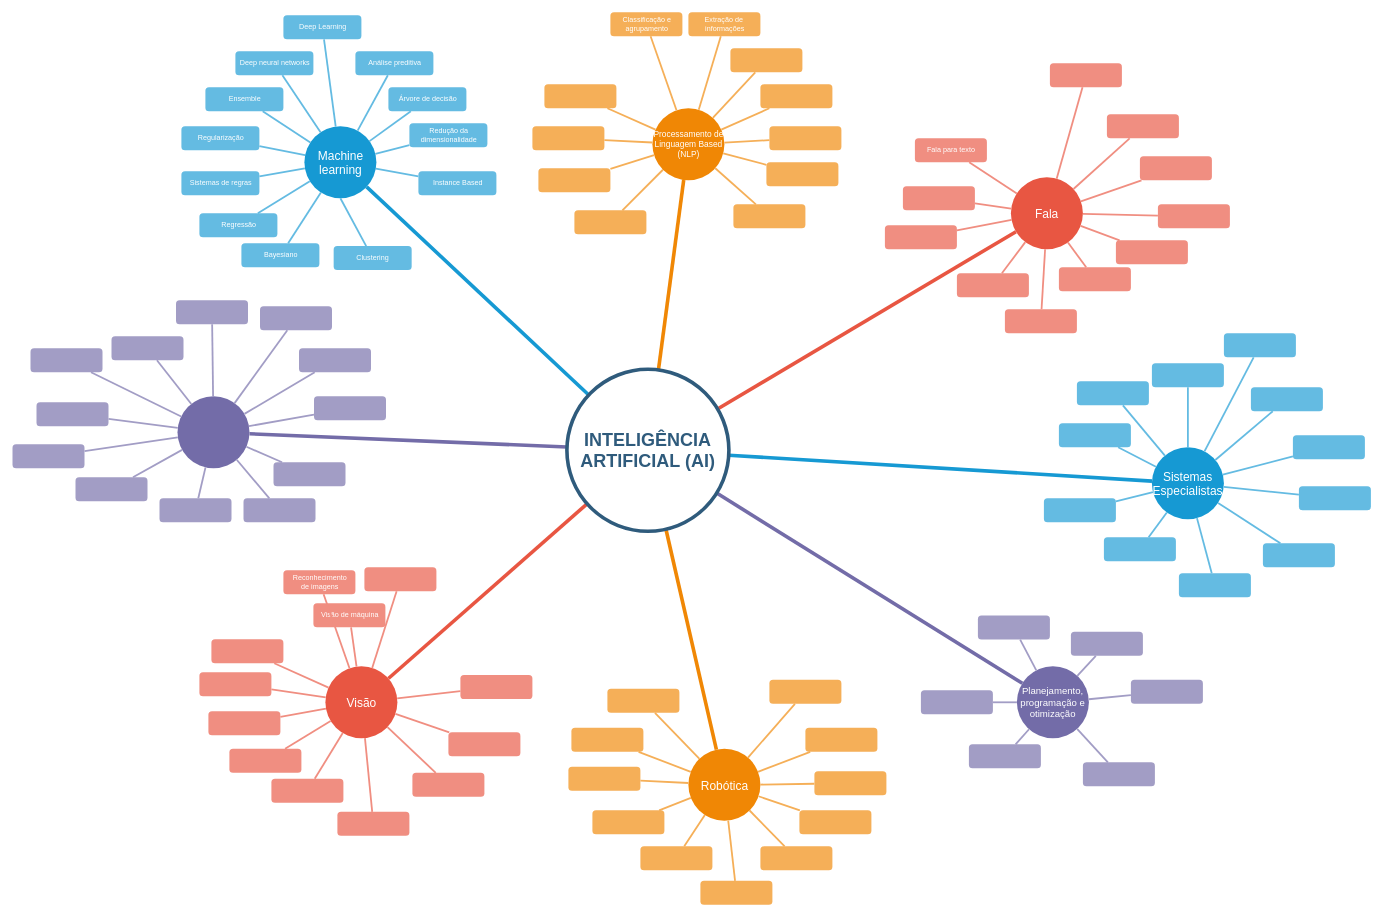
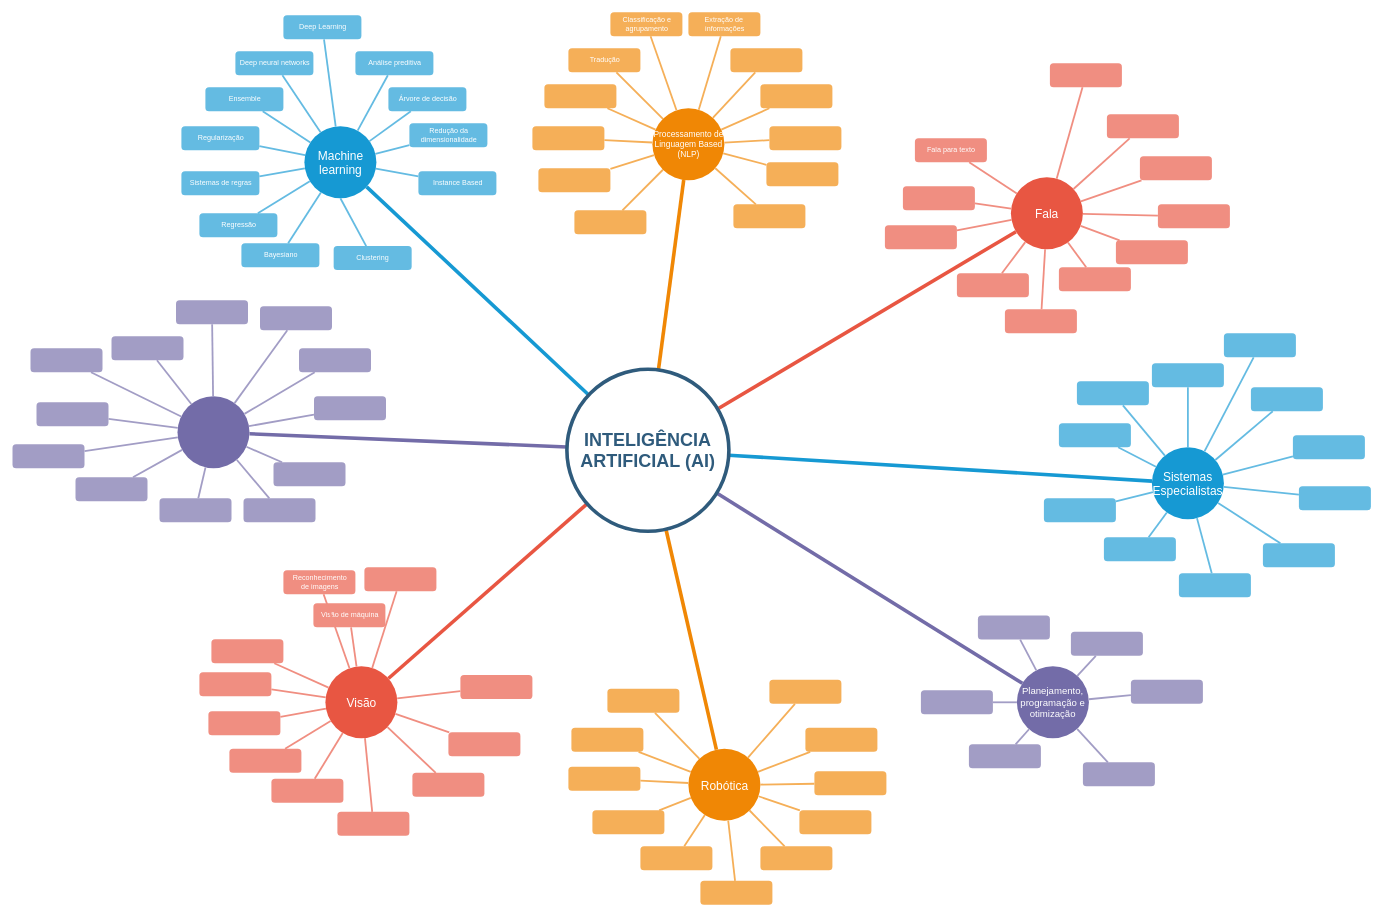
node "Tradução": added
edge "Tradução" -- "Processamento de Linguagem Based (NLP)": added
